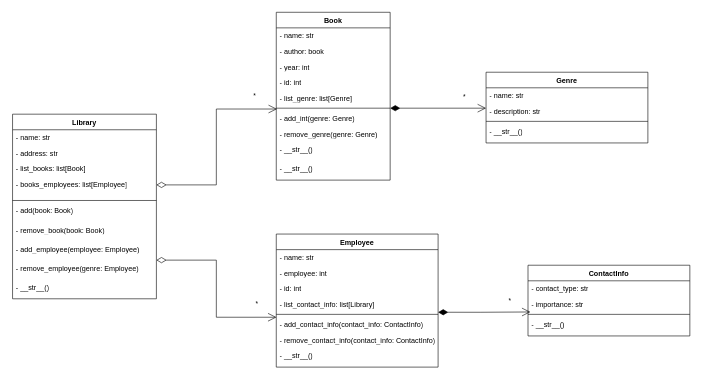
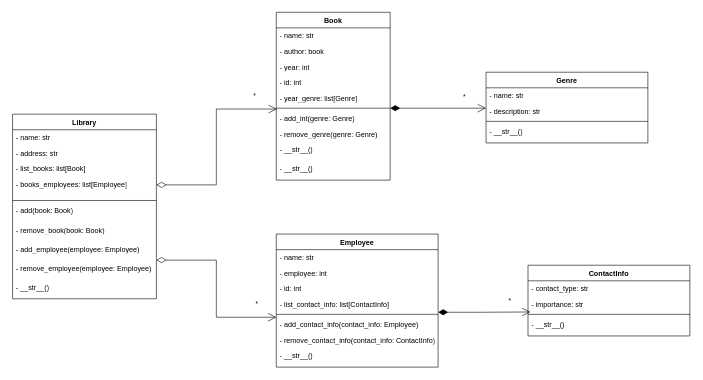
node "- list_genre: list[Genre]": label "- list_genre: list[Genre]" -> "- year_genre: list[Genre]"
node "- remove_employee(genre: Employee)": label "- remove_employee(genre: Employee)" -> "- remove_employee(employee: Employee)"
node "- list_contact_info: list[Library]": label "- list_contact_info: list[Library]" -> "- list_contact_info: list[ContactInfo]"
node "- add_contact_info(contact_info: ContactInfo)": label "- add_contact_info(contact_info: ContactInfo)" -> "- add_contact_info(contact_info: Employee)"
